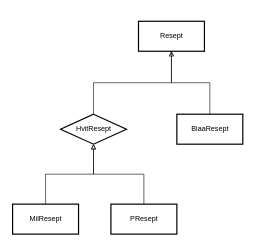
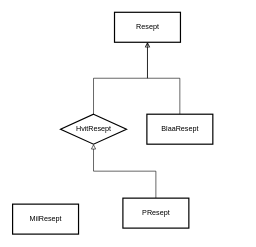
node "Resept": moved (171, 36) -> (147, 27)
node "BlaaResept": moved (210, 129) -> (180, 129)
edge "MilResept" -> "HvitResept": removed
node "PResept": moved (144, 219) -> (156, 213)
